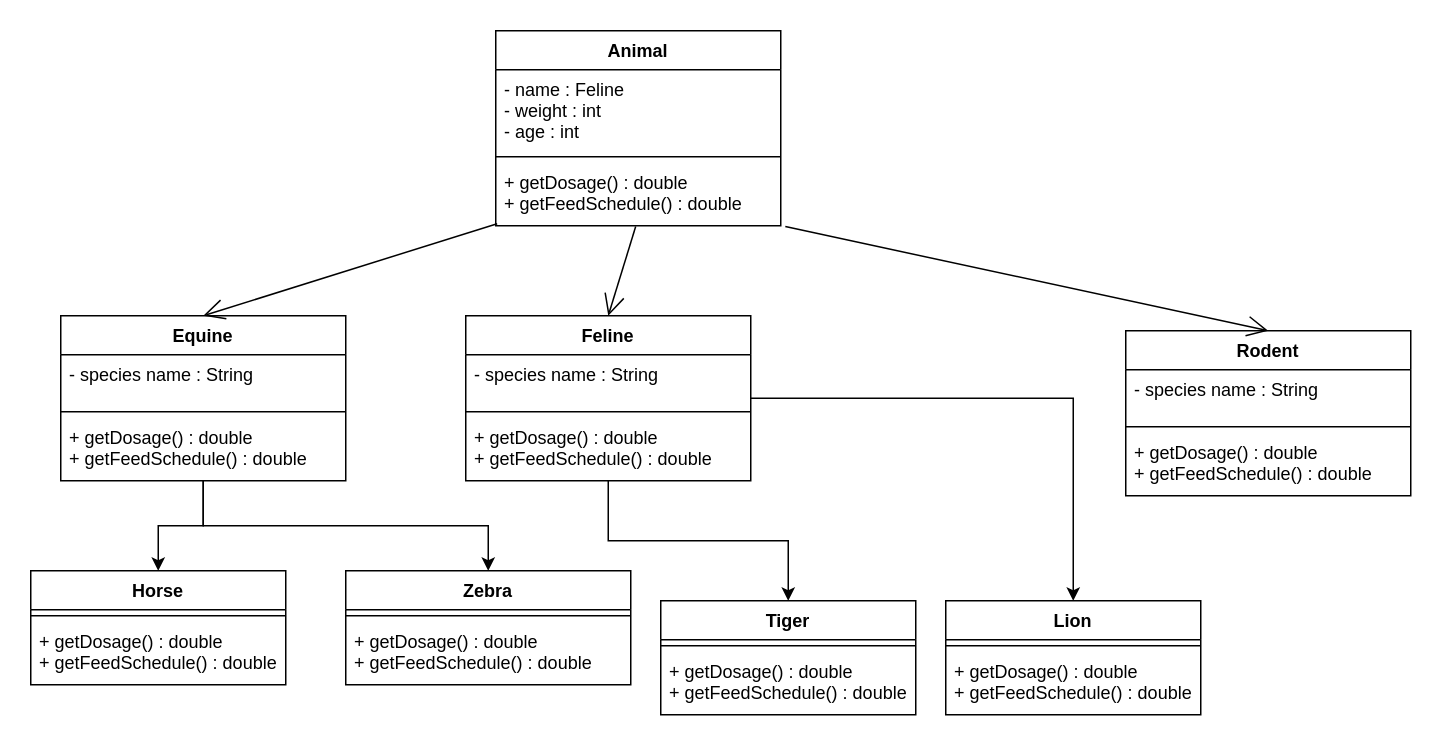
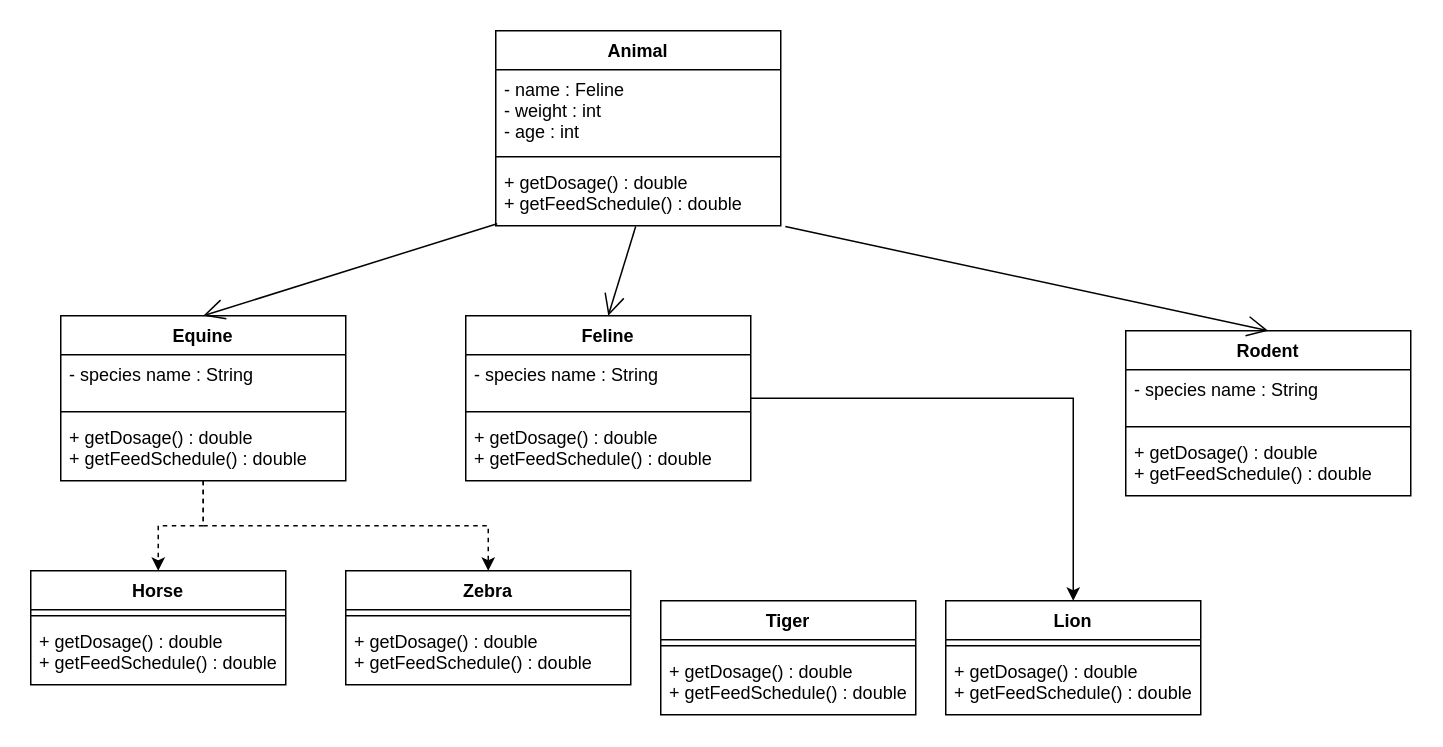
edge "Equine" -> "Horse": style solid -> dashed
edge "Equine" -> "Zebra": style solid -> dashed
edge "Feline" -> "Tiger": removed
